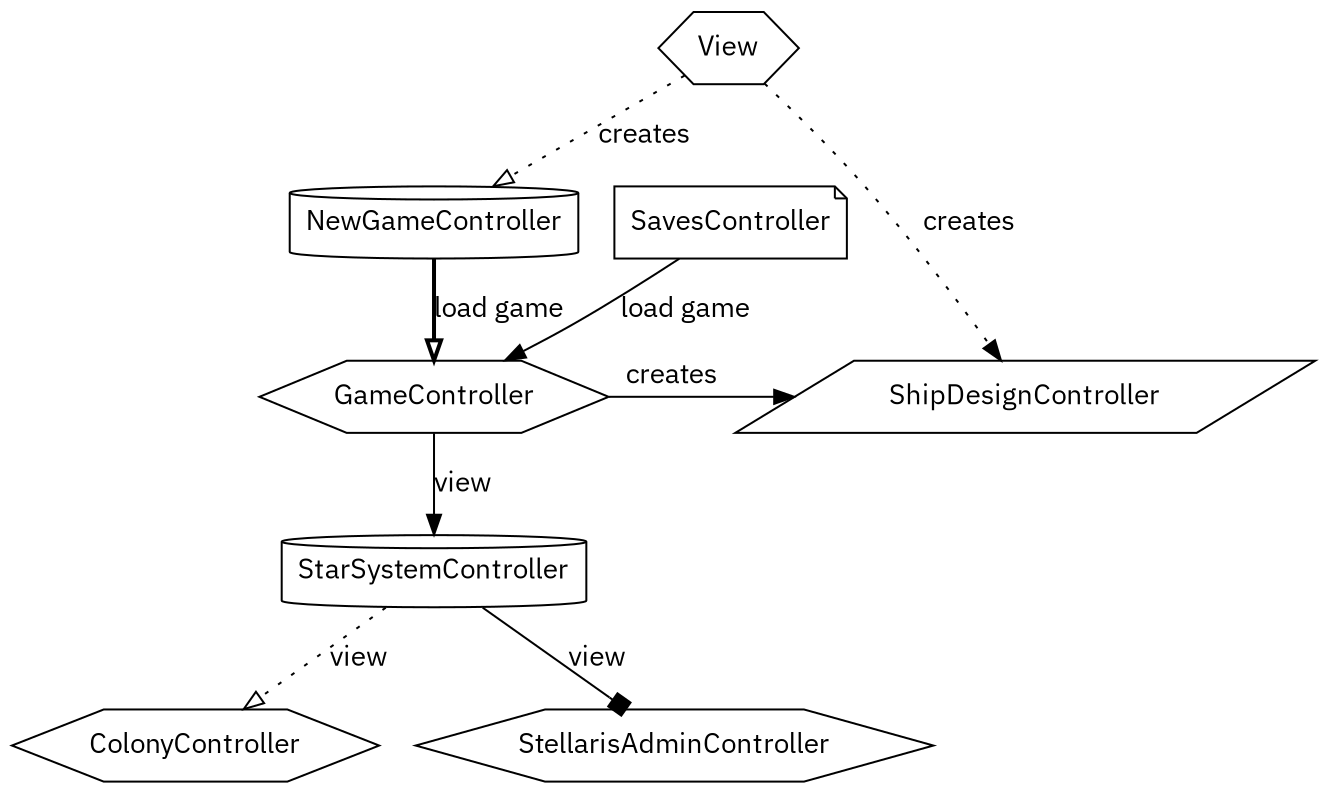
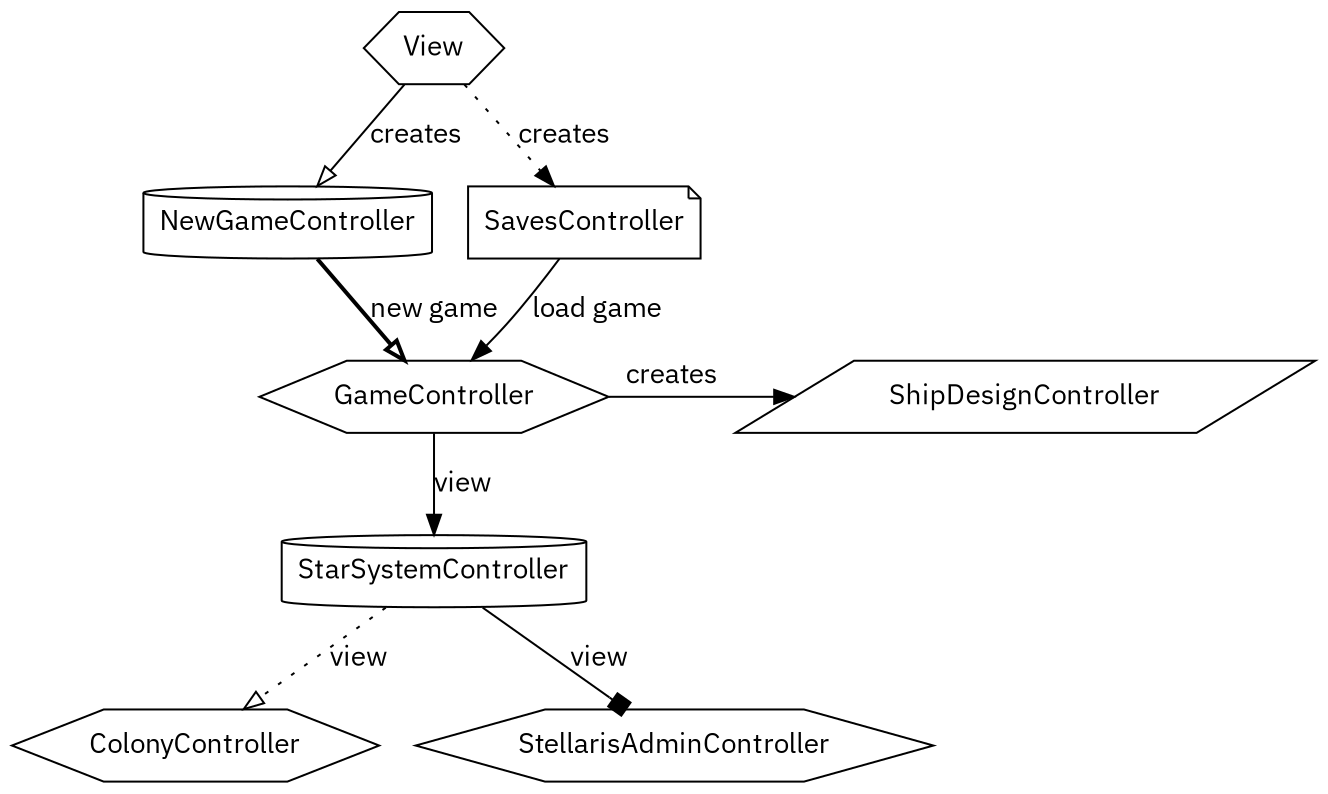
edge "View" -> "NewGameController": style dotted -> solid
edge "View" -> "ShipDesignController": now "View" -> "SavesController"
edge "NewGameController" -> "GameController": label "load game" -> "new game"
